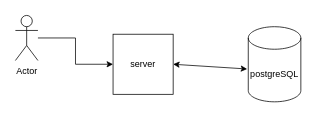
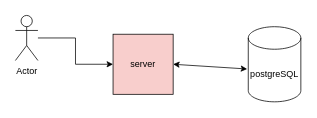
node "server": fillcolor #ffffff -> #f8cecc
